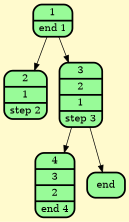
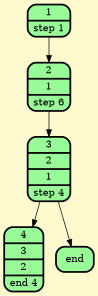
node "1": text "end 1" -> "step 1"
edge "1" -> "3": now "2" -> "3"
node "2": text "step 2" -> "step 6"
node "3": text "step 3" -> "step 4"
